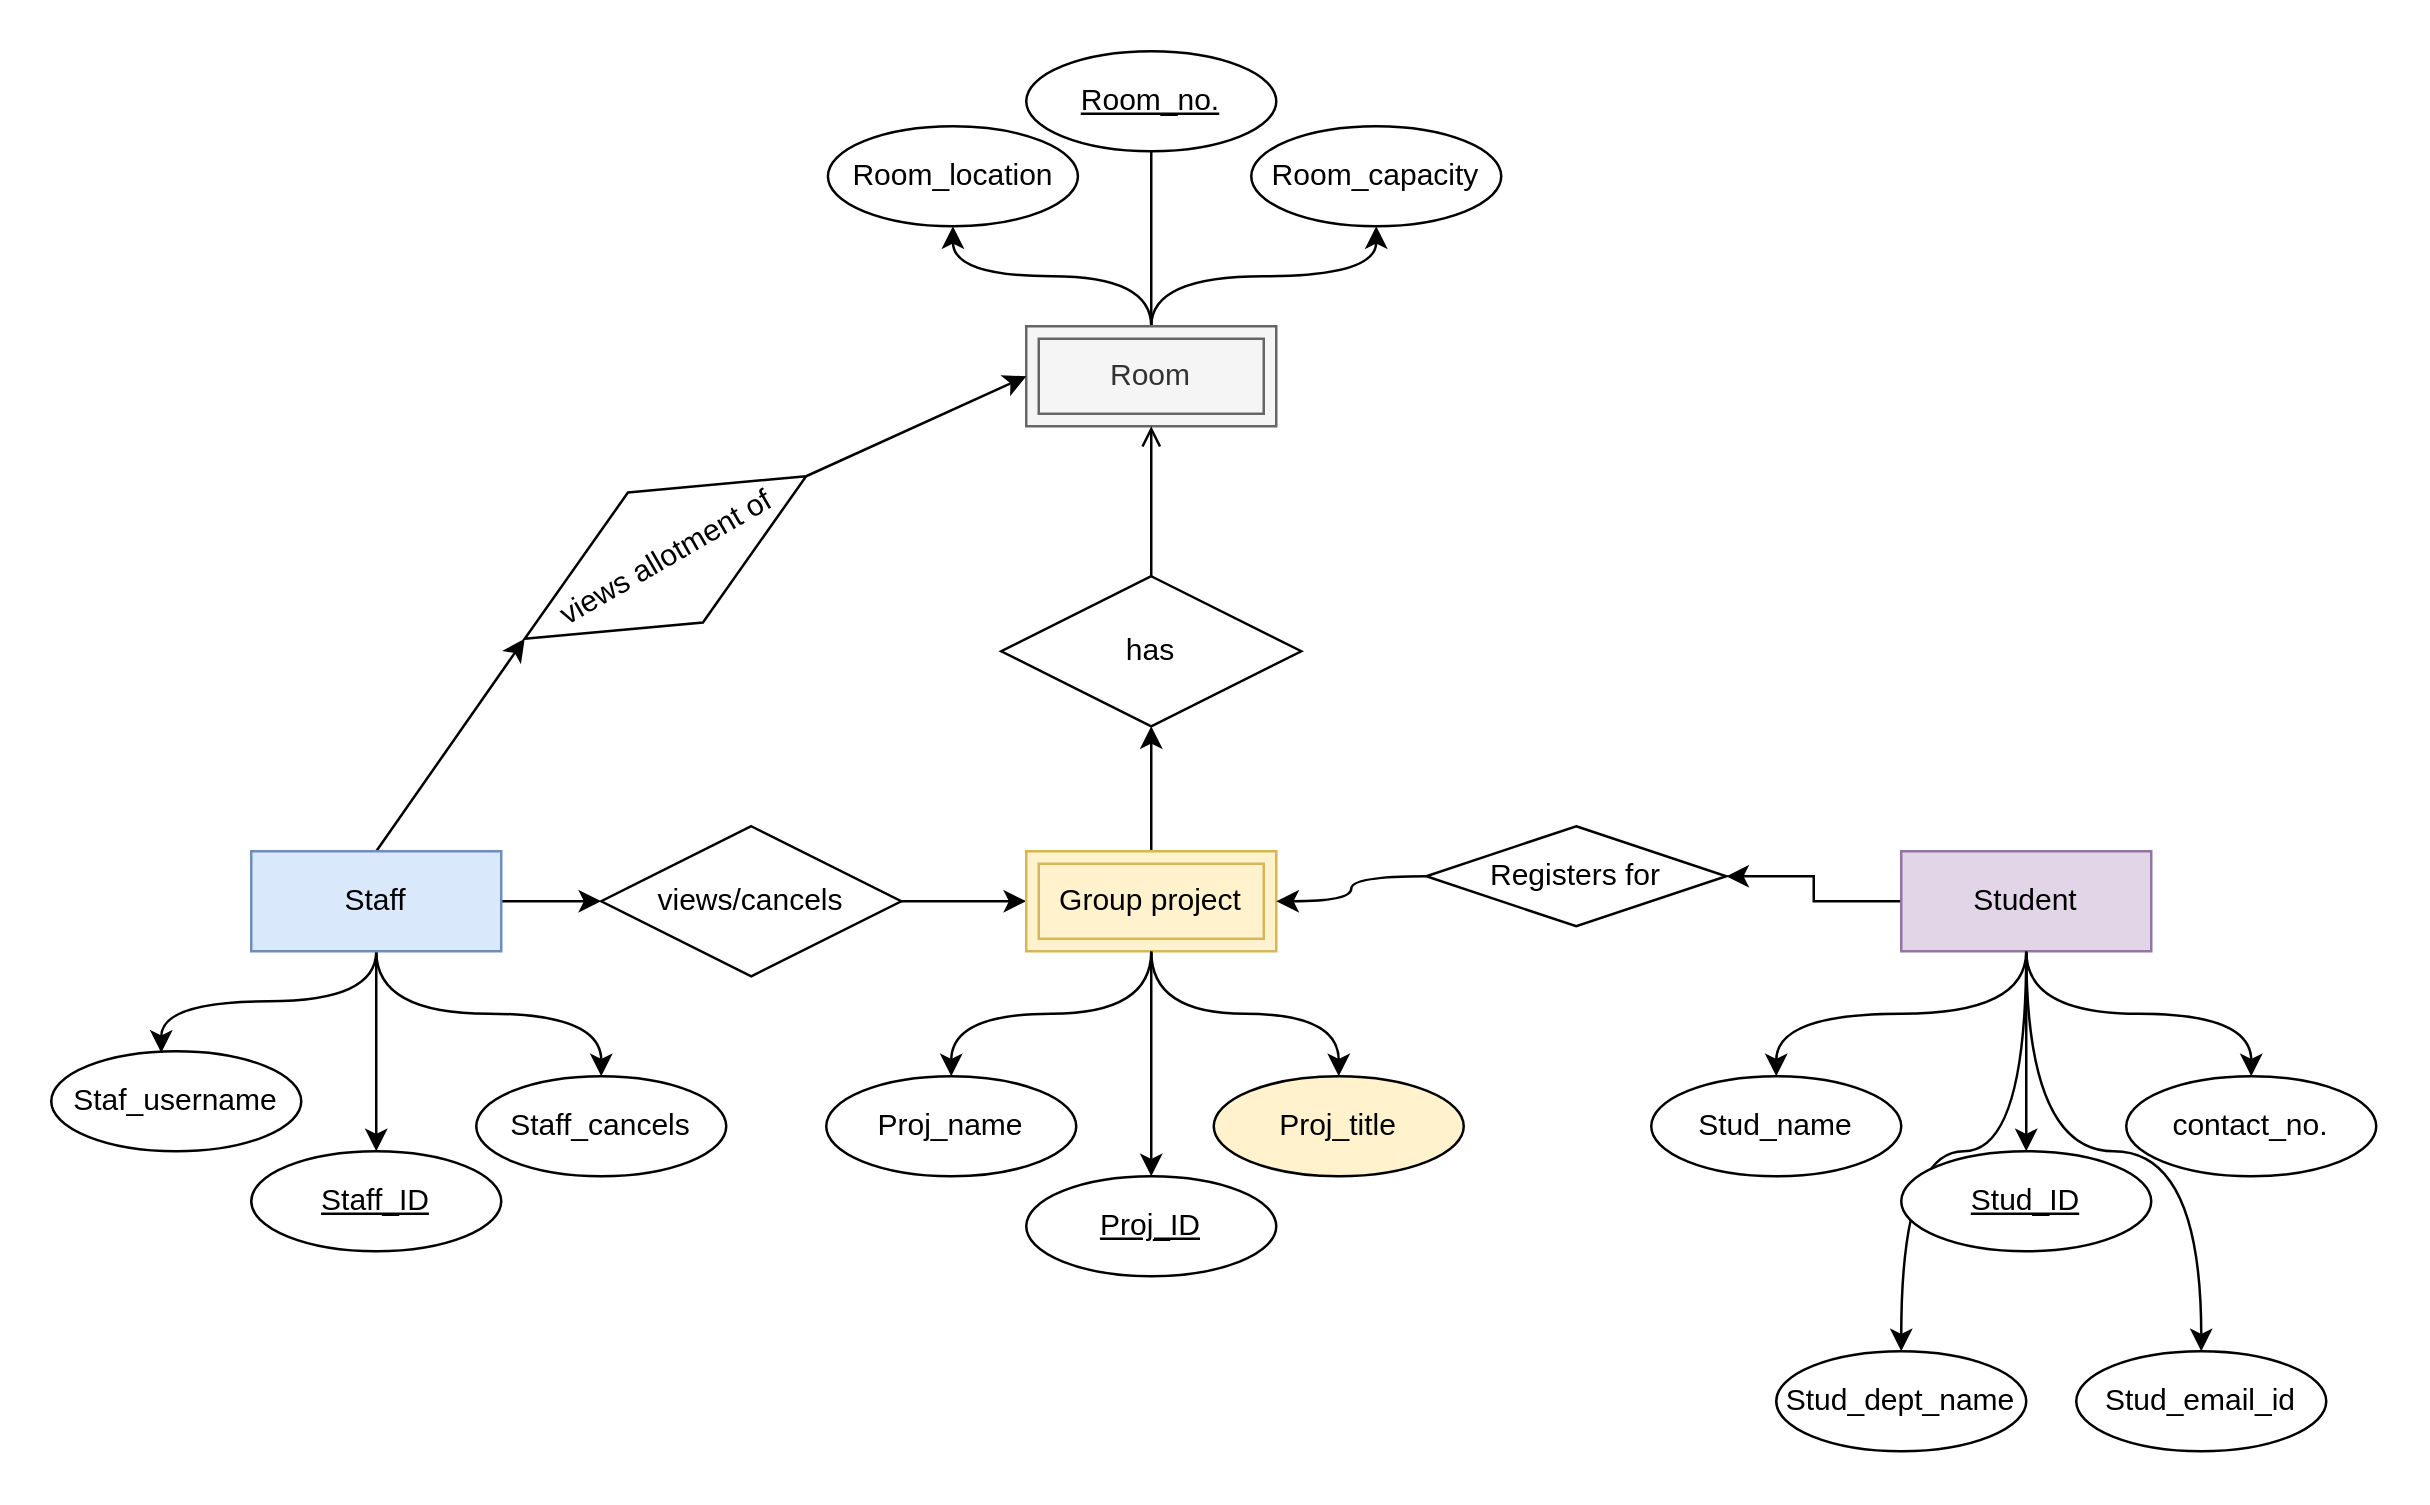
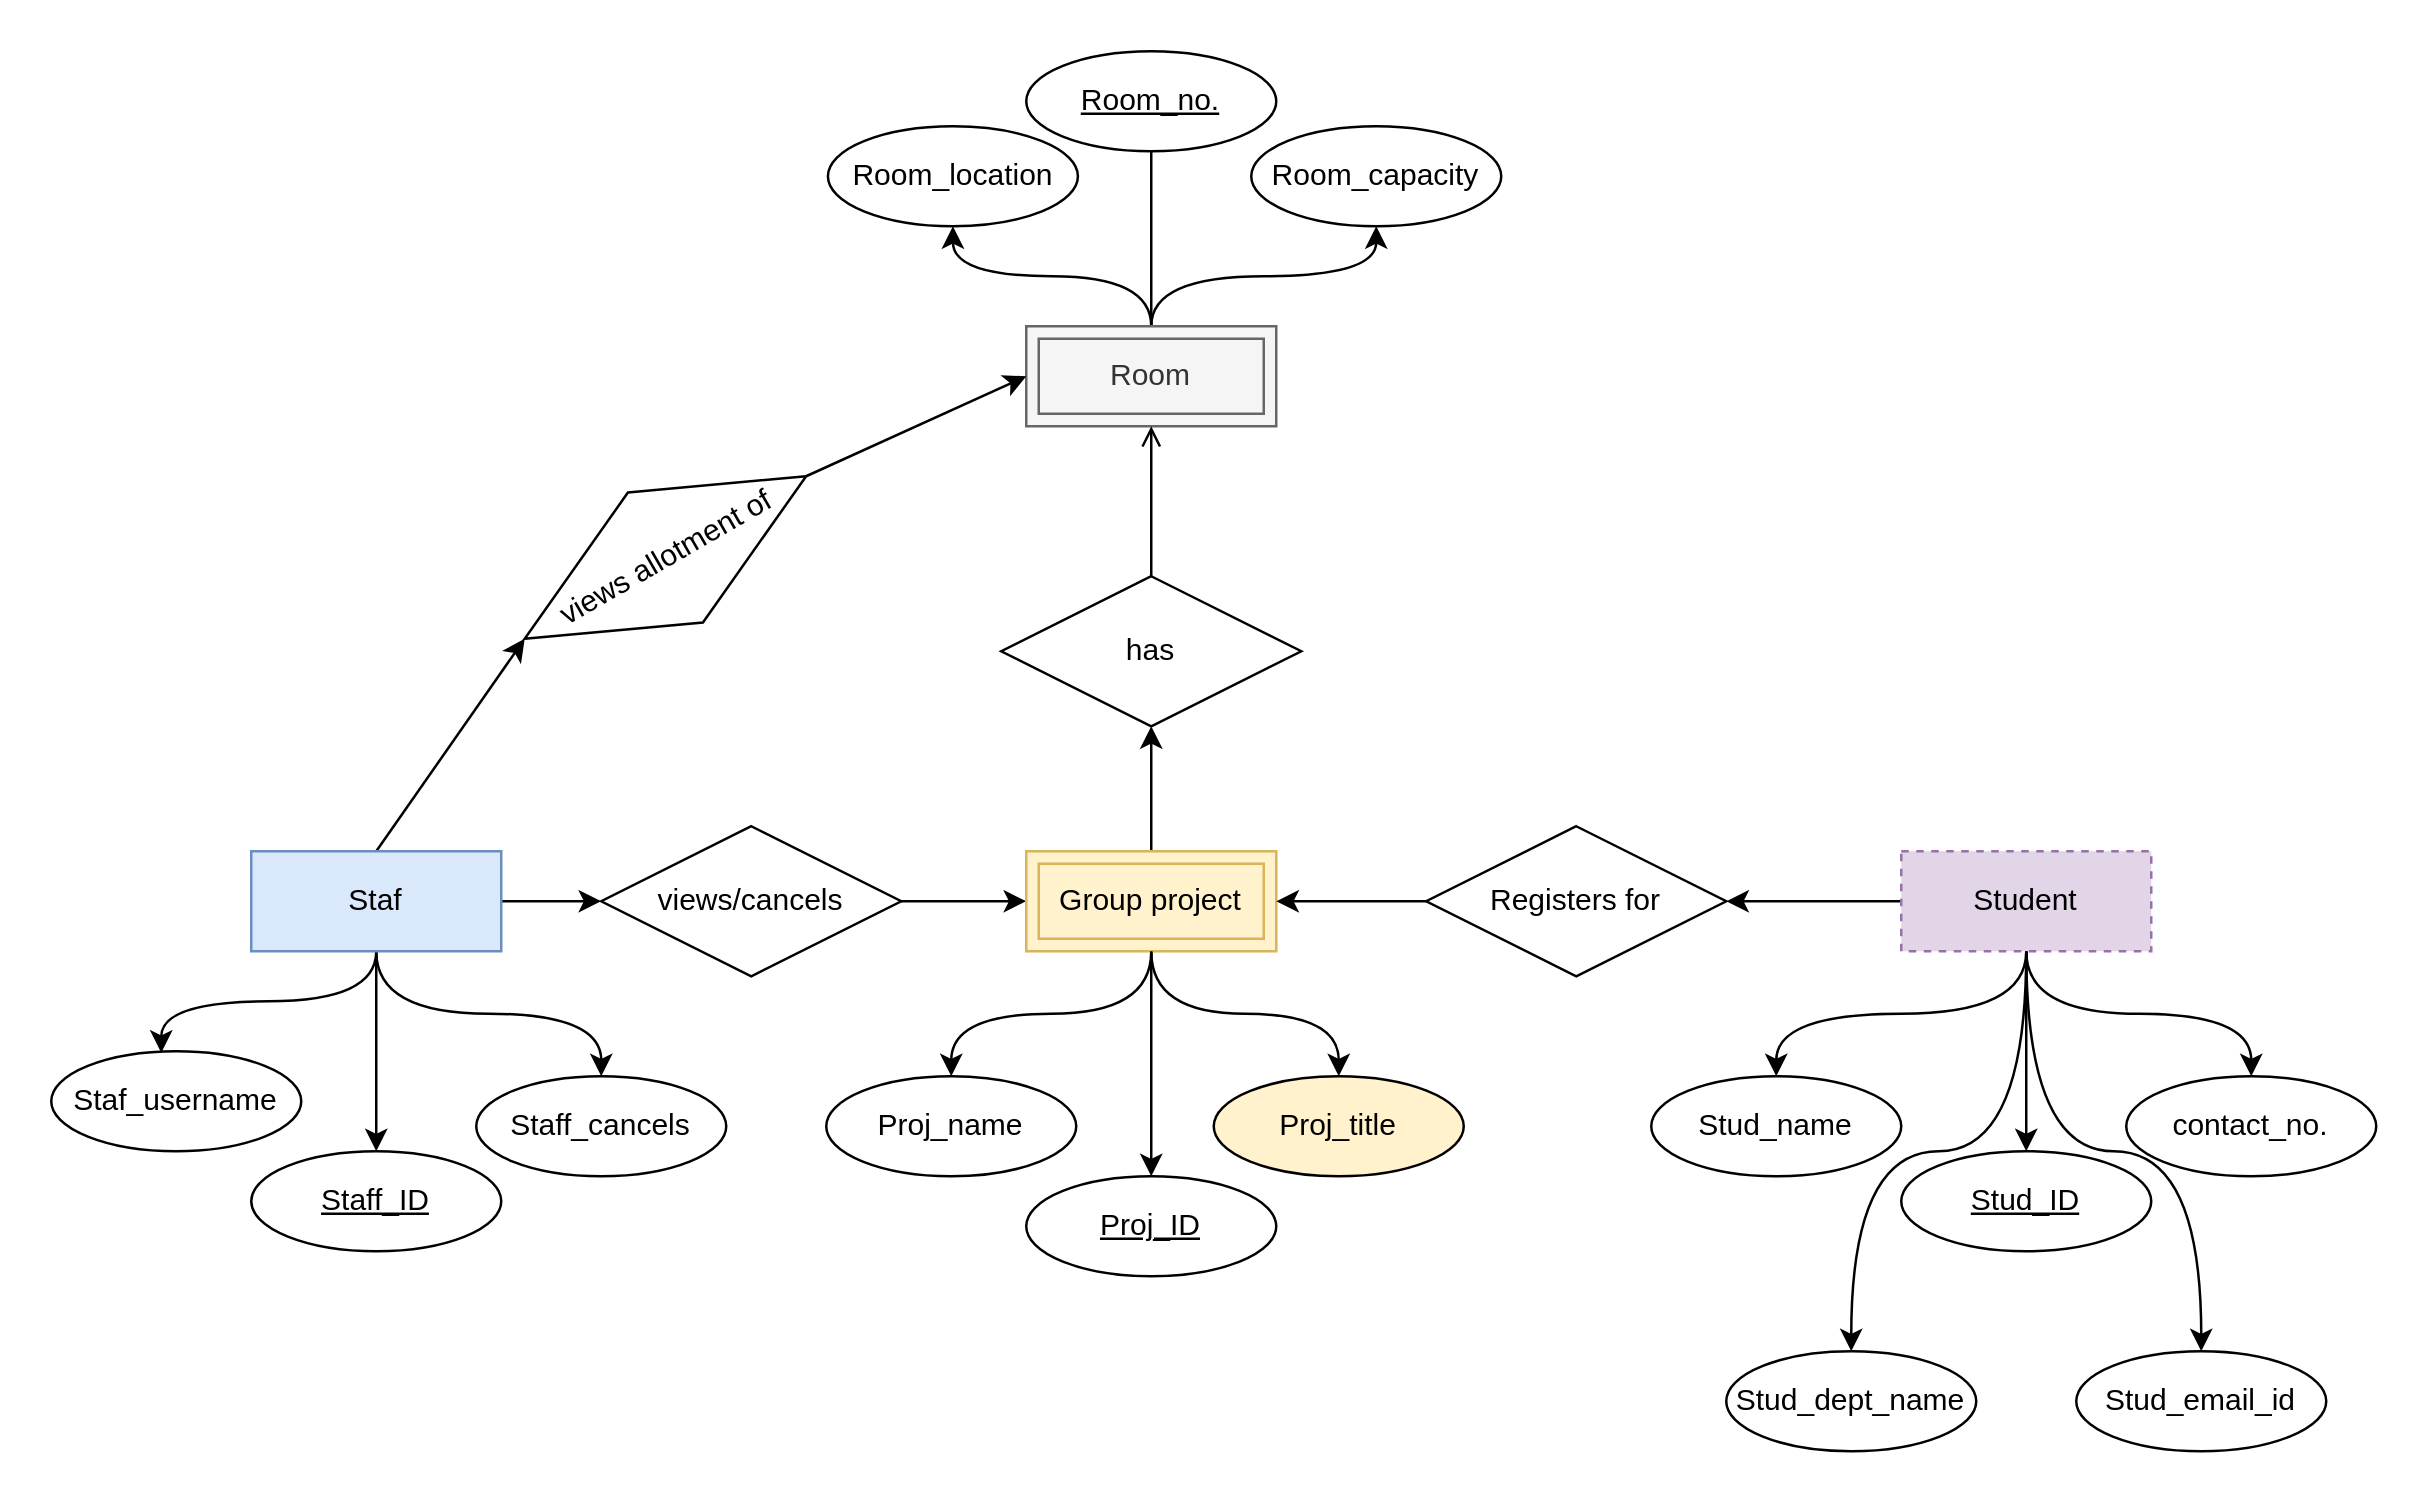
node "Registers for": size 300x100 -> 300x150
node "Staff": label "Staff" -> "Staf"
node "Student": style solid -> dashed
node "Stud_dept_name": moved (1901, 1401) -> (1851, 1401)
